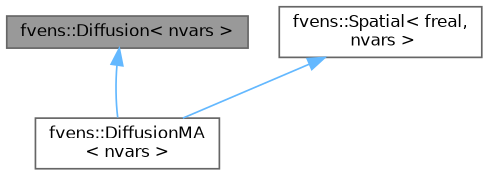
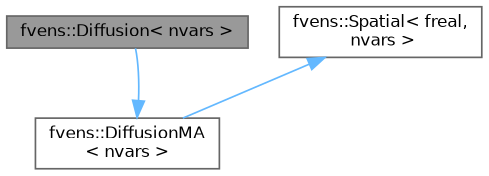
edge "fvens::DiffusionMA < nvars >" -> "fvens::Diffusion< nvars >": reversed
